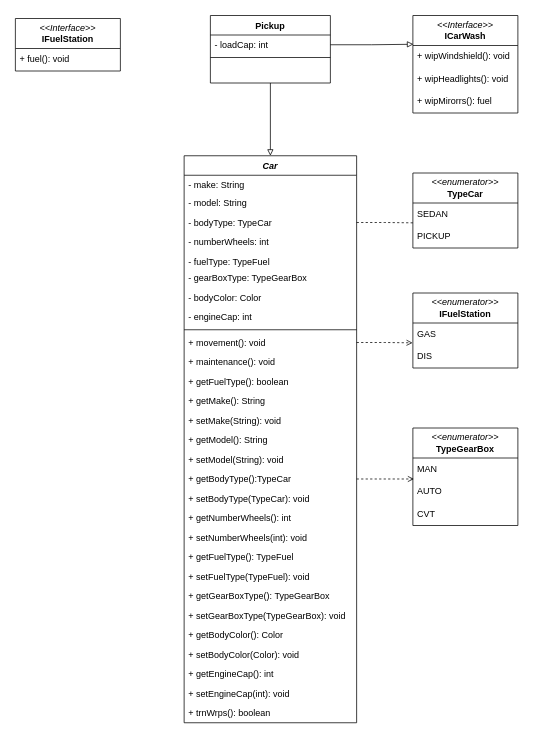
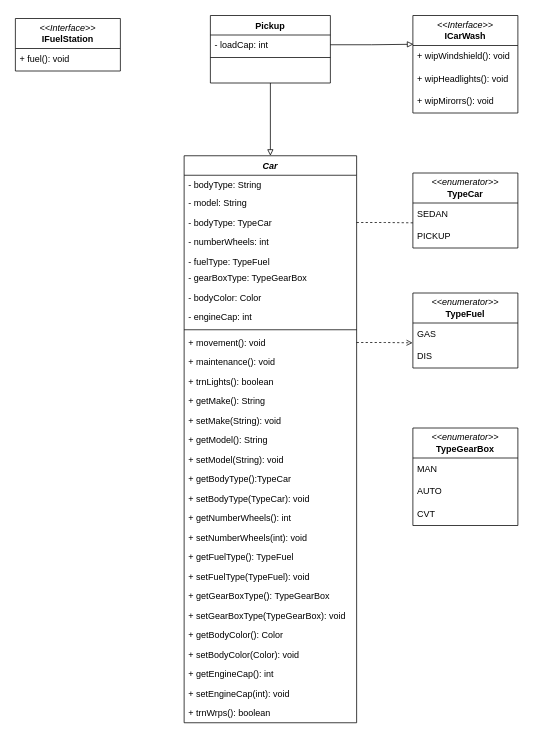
node "+ wipMirorrs(): fuel": label "+ wipMirorrs(): fuel" -> "+ wipMirorrs(): void"
node "- make: String": label "- make: String" -> "- bodyType: String"
node "<<enumerator>> IFuelStation": label "<<enumerator>> IFuelStation" -> "<<enumerator>> TypeFuel"
node "+ getFuelType(): boolean": label "+ getFuelType(): boolean" -> "+ trnLights(): boolean"
edge "+ getBodyType():TypeCar" -> "MAN": removed
